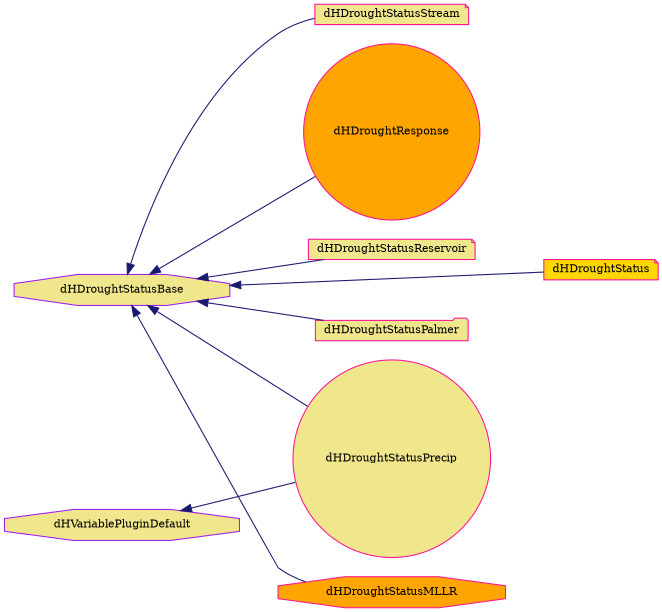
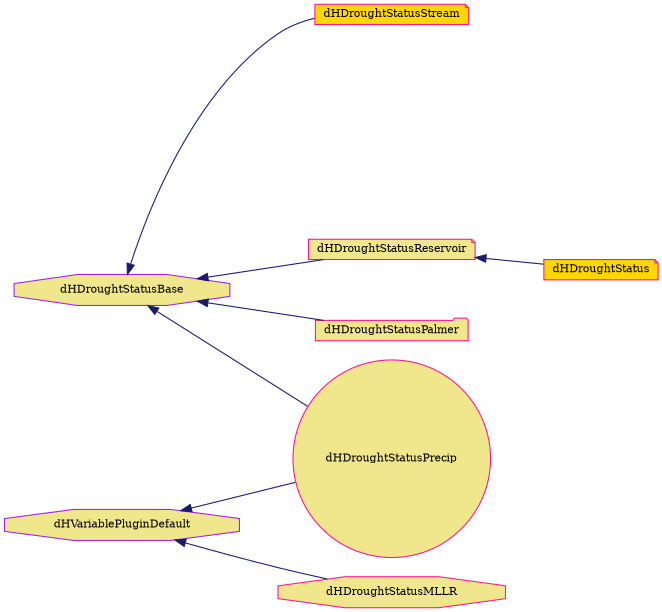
node "dHDroughtStatusStream": fillcolor khaki -> gold
node "dHDroughtResponse": removed
edge "dHDroughtStatus" -> "dHDroughtStatusBase": now "dHDroughtStatus" -> "dHDroughtStatusReservoir"
edge "dHDroughtStatusMLLR" -> "dHDroughtStatusBase": now "dHDroughtStatusMLLR" -> "dHVariablePluginDefault"
node "dHDroughtStatusMLLR": fillcolor orange -> khaki
